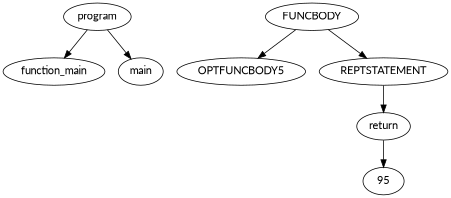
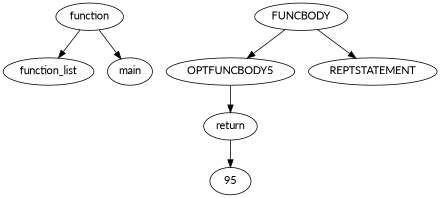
node "program": label "program" -> "function"
node "function_main": label "function_main" -> "function_list"
edge "REPTSTATEMENT" -> "return": now "OPTFUNCBODY5" -> "return"
